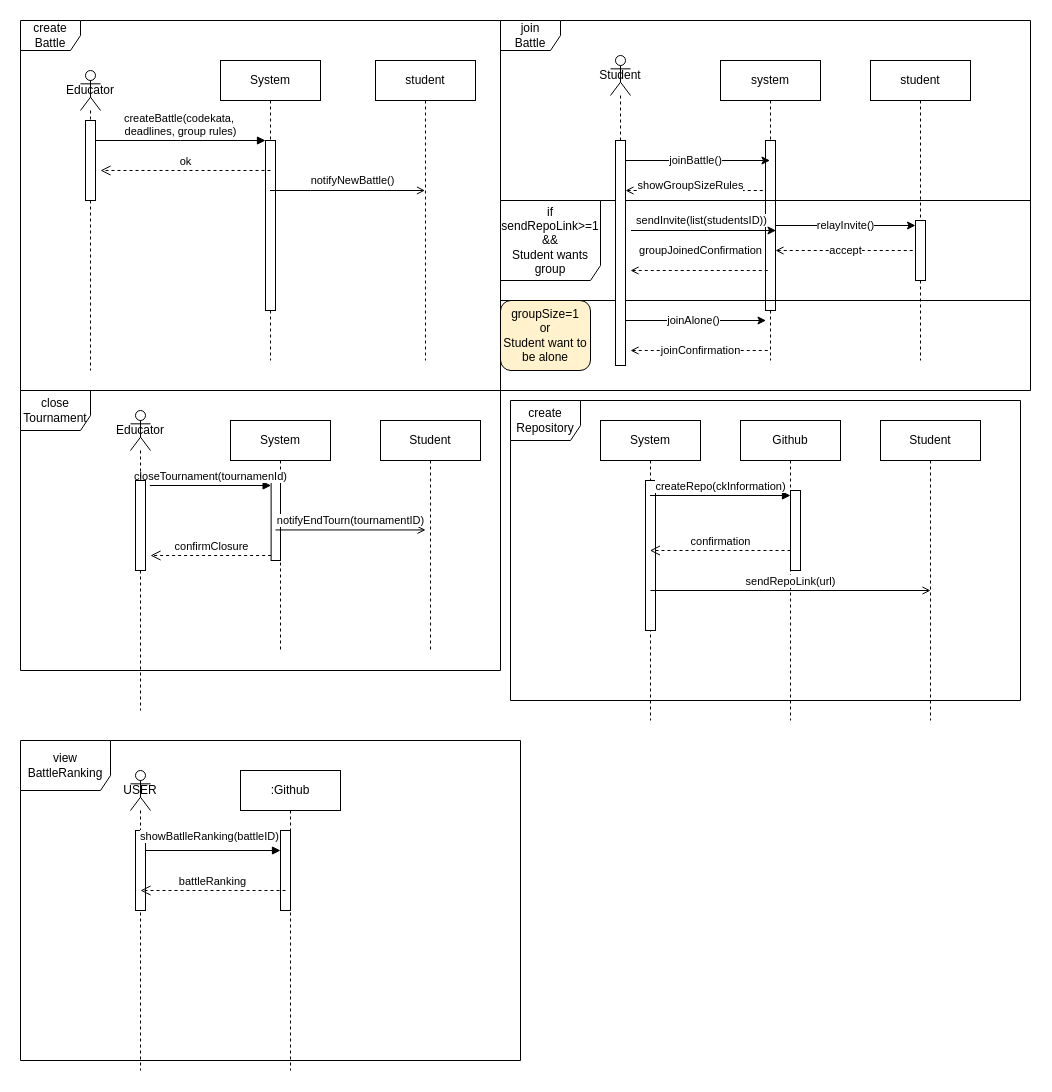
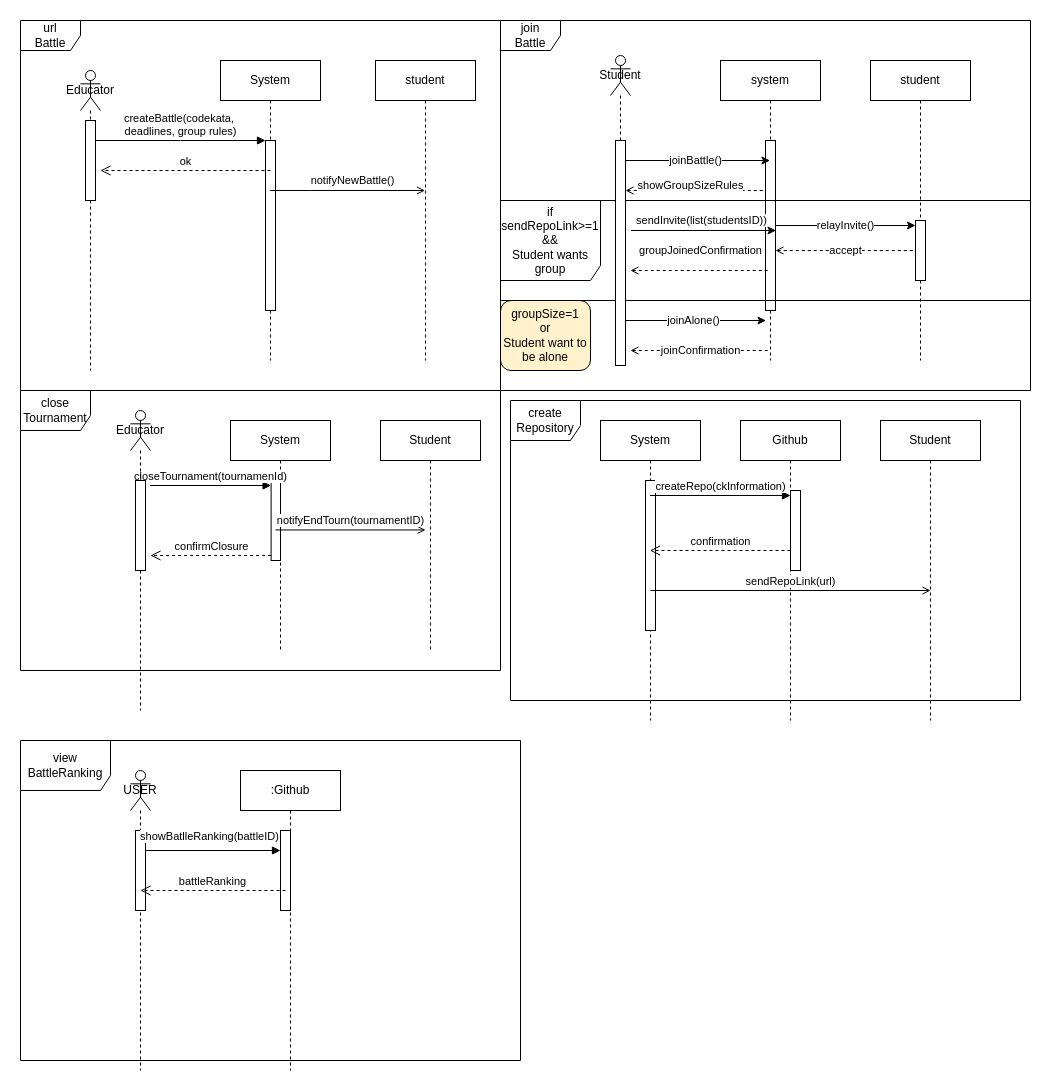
node "create Battle": label "create Battle" -> "url Battle"
